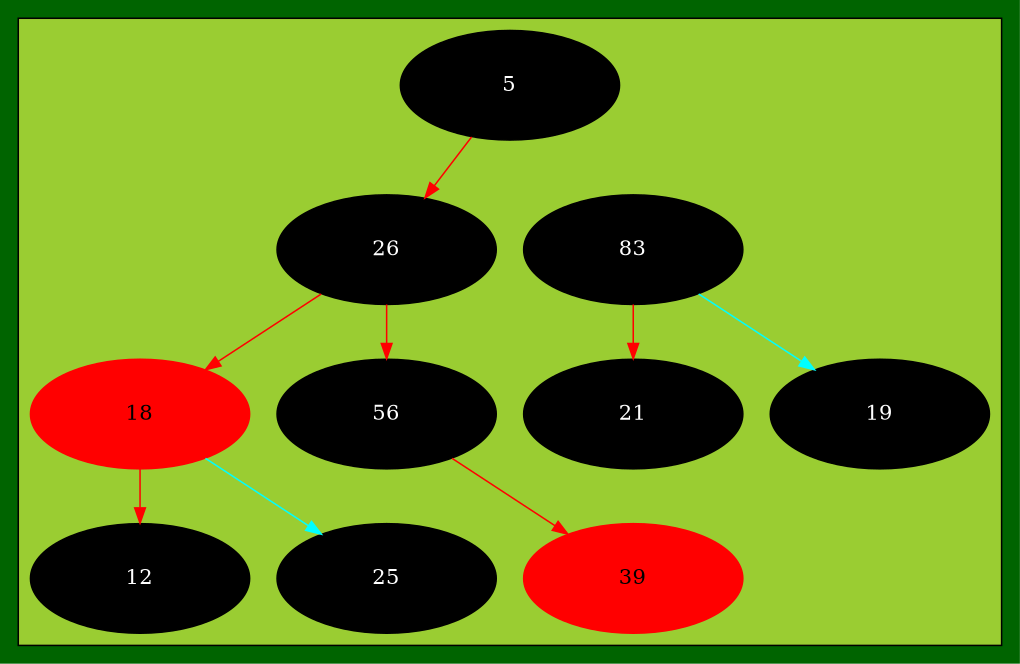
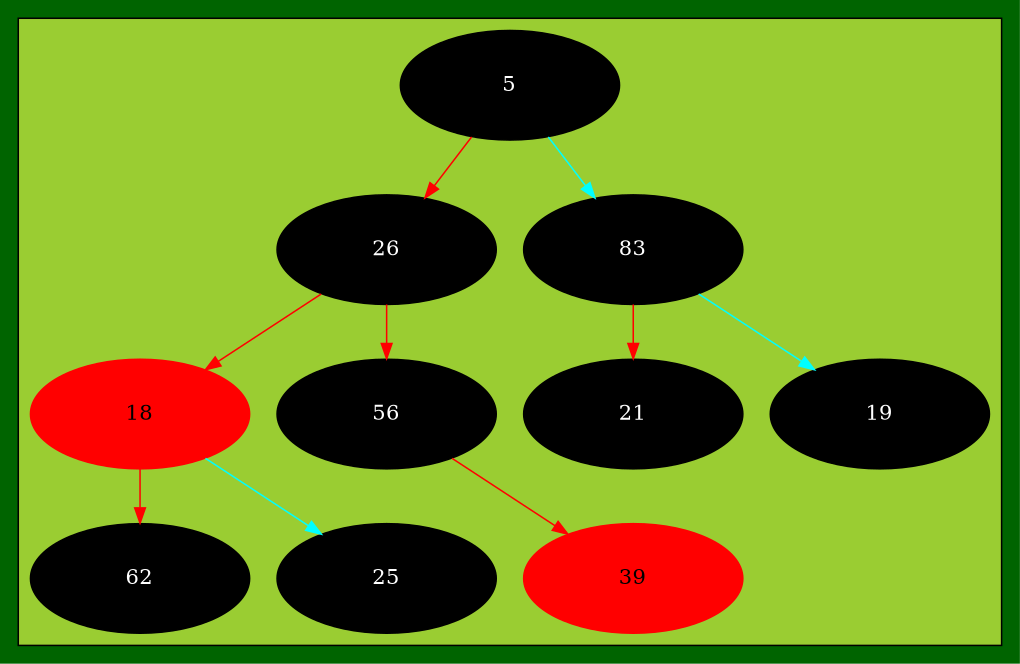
edge "5" -> "83": added
node "12": label "12" -> "62"
